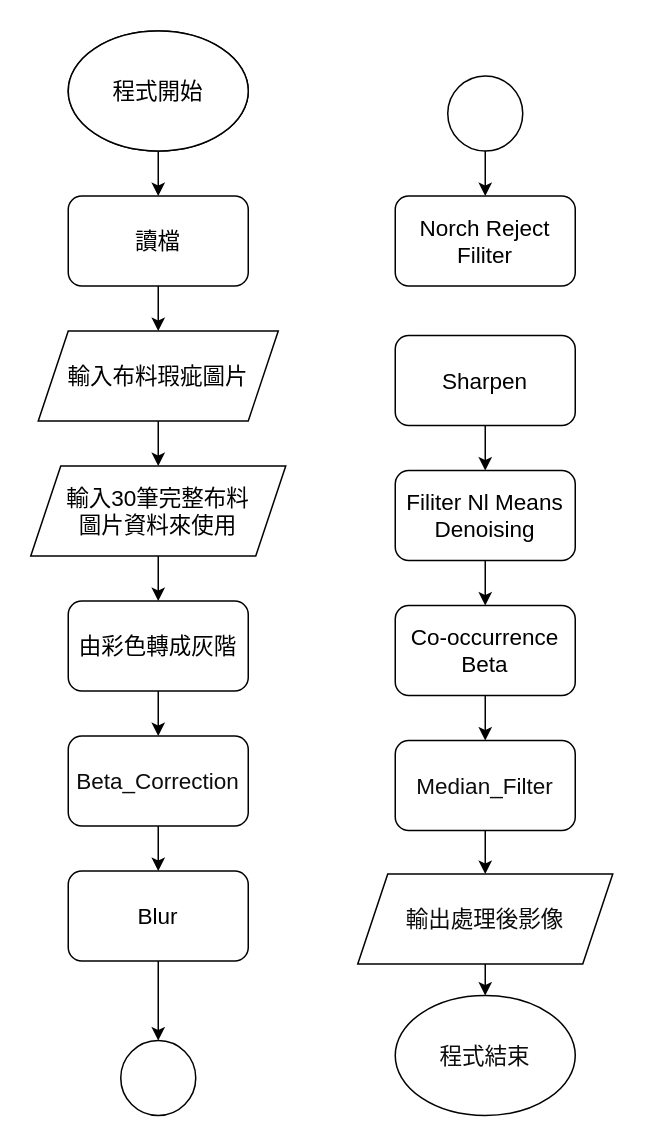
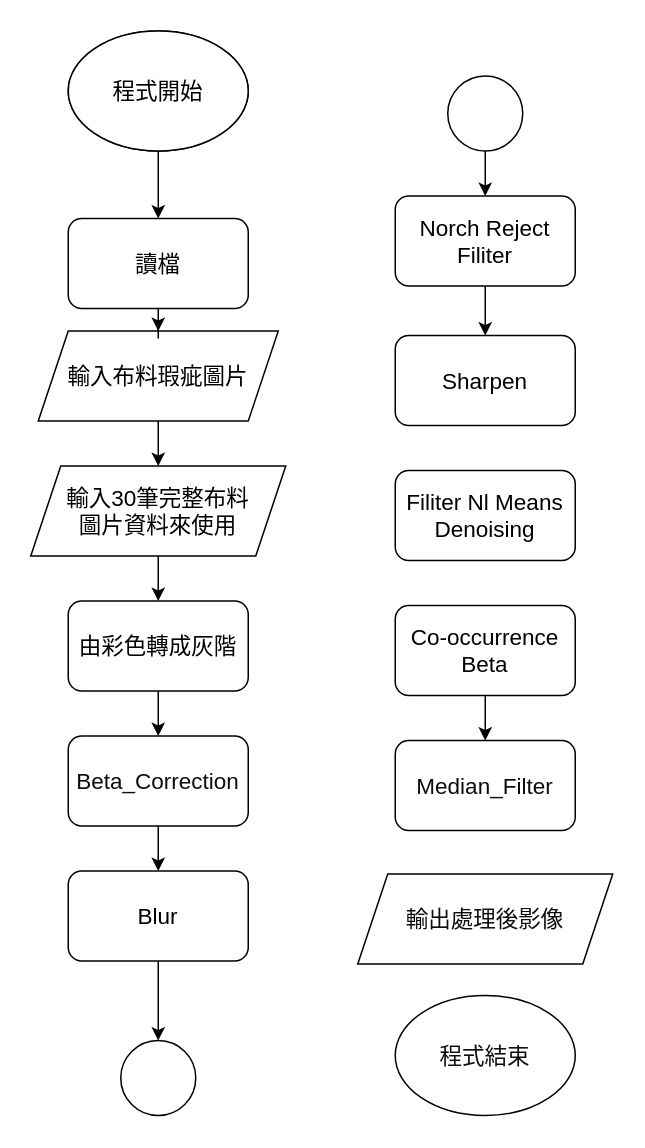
node "讀檔": moved (158, 241) -> (158, 263)
edge "Norch Reject Filiter" -> "Sharpen": added
edge "Sharpen" -> "Filiter Nl Means Denoising": removed
edge "Filiter Nl Means Denoising" -> "Co-occurrence Beta": removed
edge "Median_Filter" -> "輸出處理後影像": removed
edge "輸出處理後影像" -> "程式結束": removed
